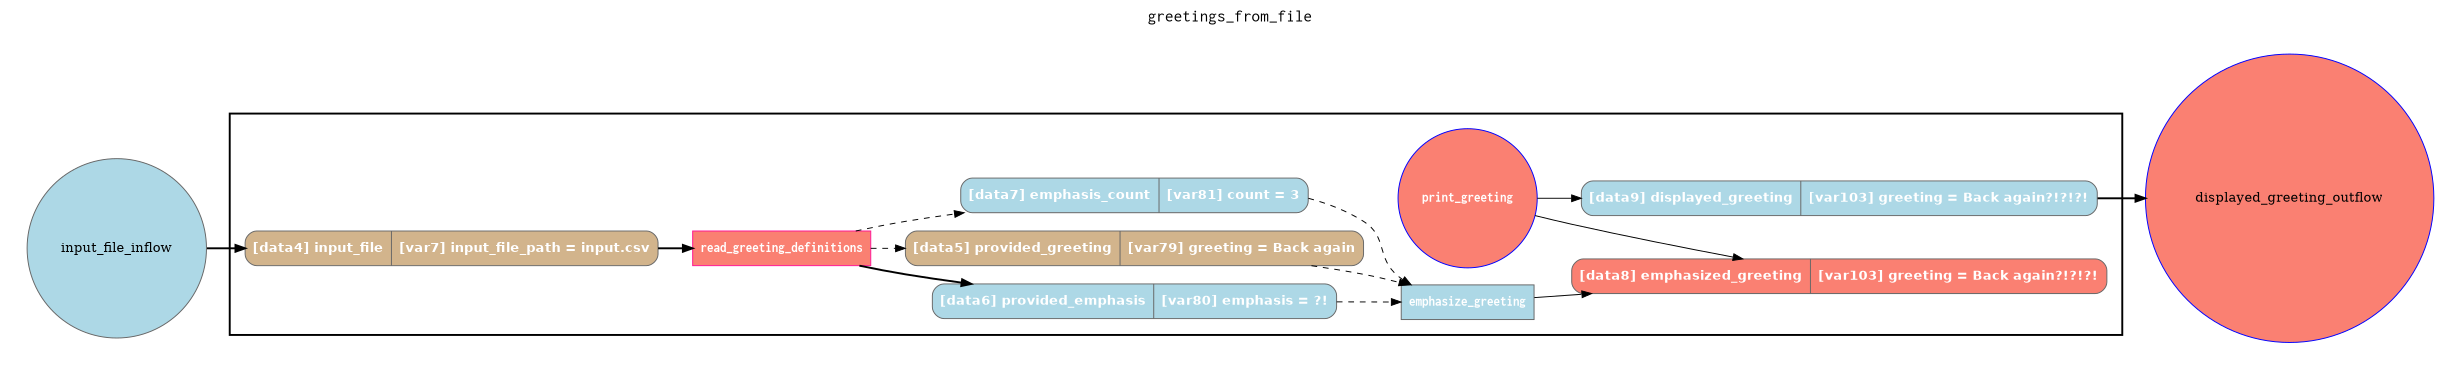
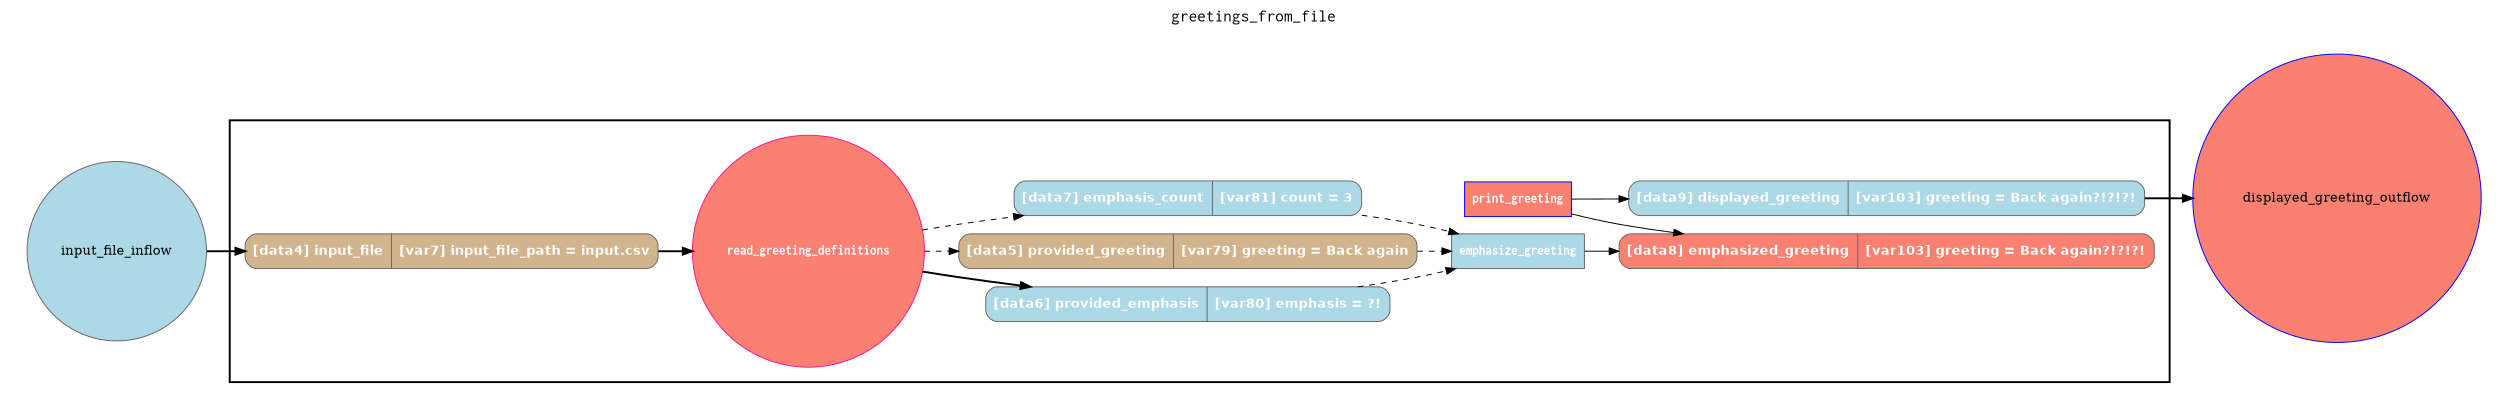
node "print_greeting": shape circle -> box
node "read_greeting_definitions": shape box -> circle
